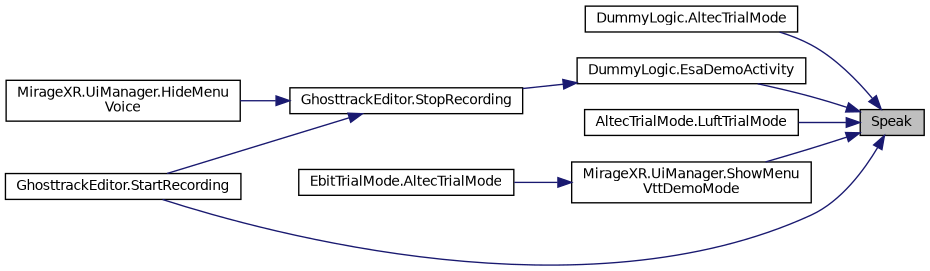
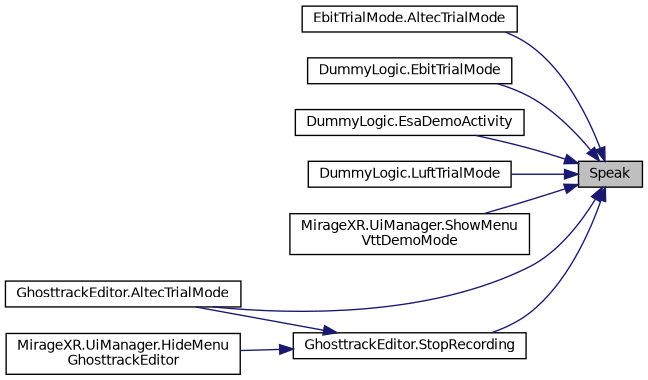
node "DummyLogic.AltecTrialMode": label "DummyLogic.AltecTrialMode" -> "DummyLogic.EbitTrialMode"
edge "GhosttrackEditor.StopRecording" -> "DummyLogic.EsaDemoActivity": now "GhosttrackEditor.StopRecording" -> "Speak"
node "MirageXR.UiManager.HideMenu Voice": label "MirageXR.UiManager.HideMenu Voice" -> "MirageXR.UiManager.HideMenu GhosttrackEditor"
node "AltecTrialMode.LuftTrialMode": label "AltecTrialMode.LuftTrialMode" -> "DummyLogic.LuftTrialMode"
edge "EbitTrialMode.AltecTrialMode" -> "MirageXR.UiManager.ShowMenu VttDemoMode": now "EbitTrialMode.AltecTrialMode" -> "Speak"
node "GhosttrackEditor.StartRecording": label "GhosttrackEditor.StartRecording" -> "GhosttrackEditor.AltecTrialMode"
